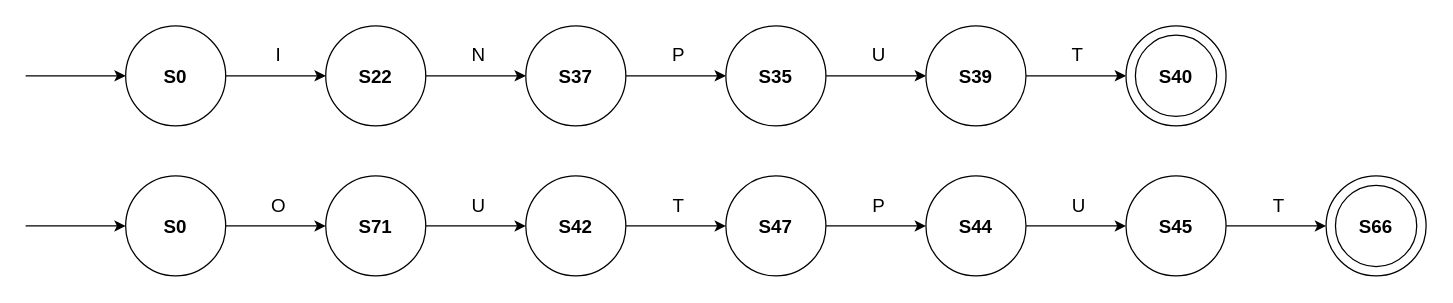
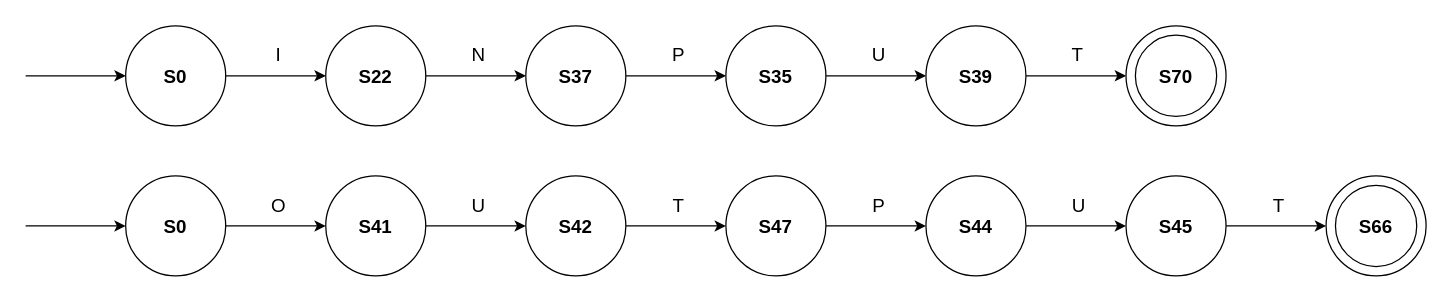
node "S40": label "S40" -> "S70"
node "S71": label "S71" -> "S41"
